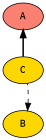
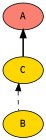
edge "C" -> "B": reversed
